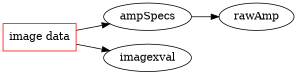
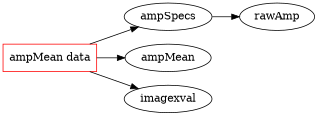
node "image data": label "image data" -> "ampMean data"
node "ampMean": added
